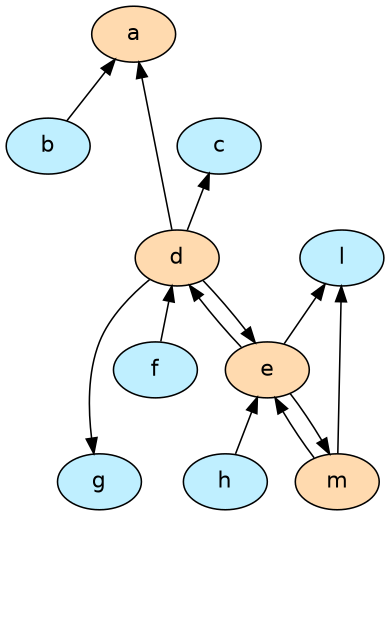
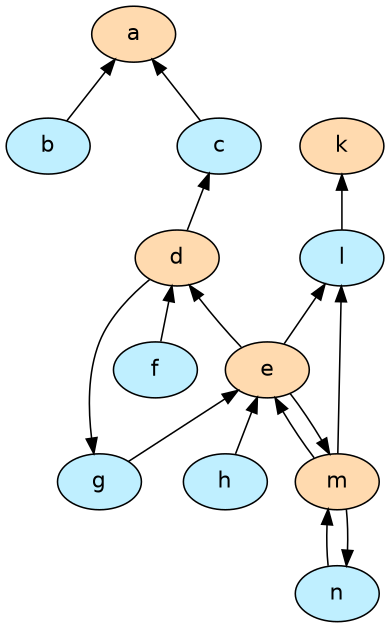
node "k": added
edge "d" -> "a": now "c" -> "a"
edge "d" -> "e": now "g" -> "e"
node "n": added
